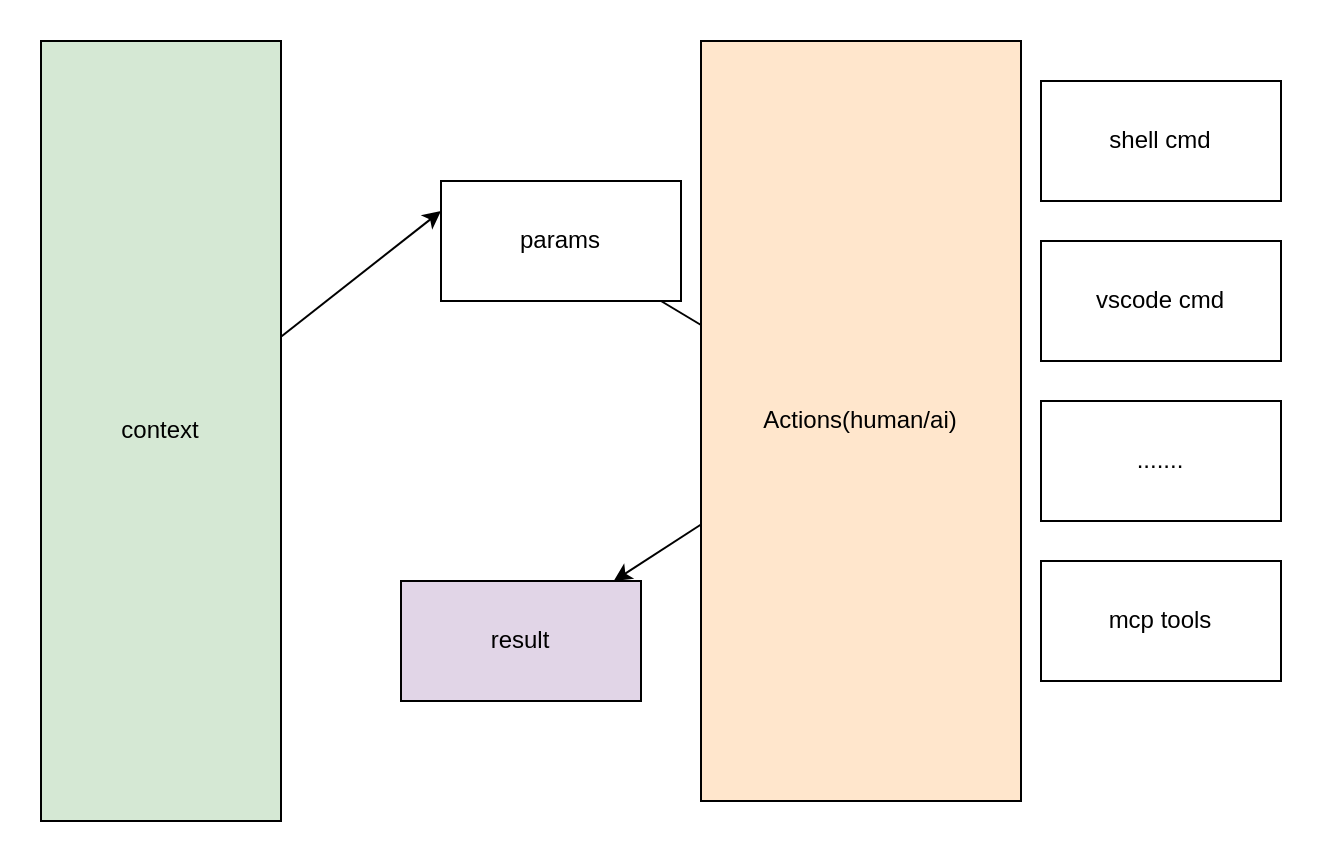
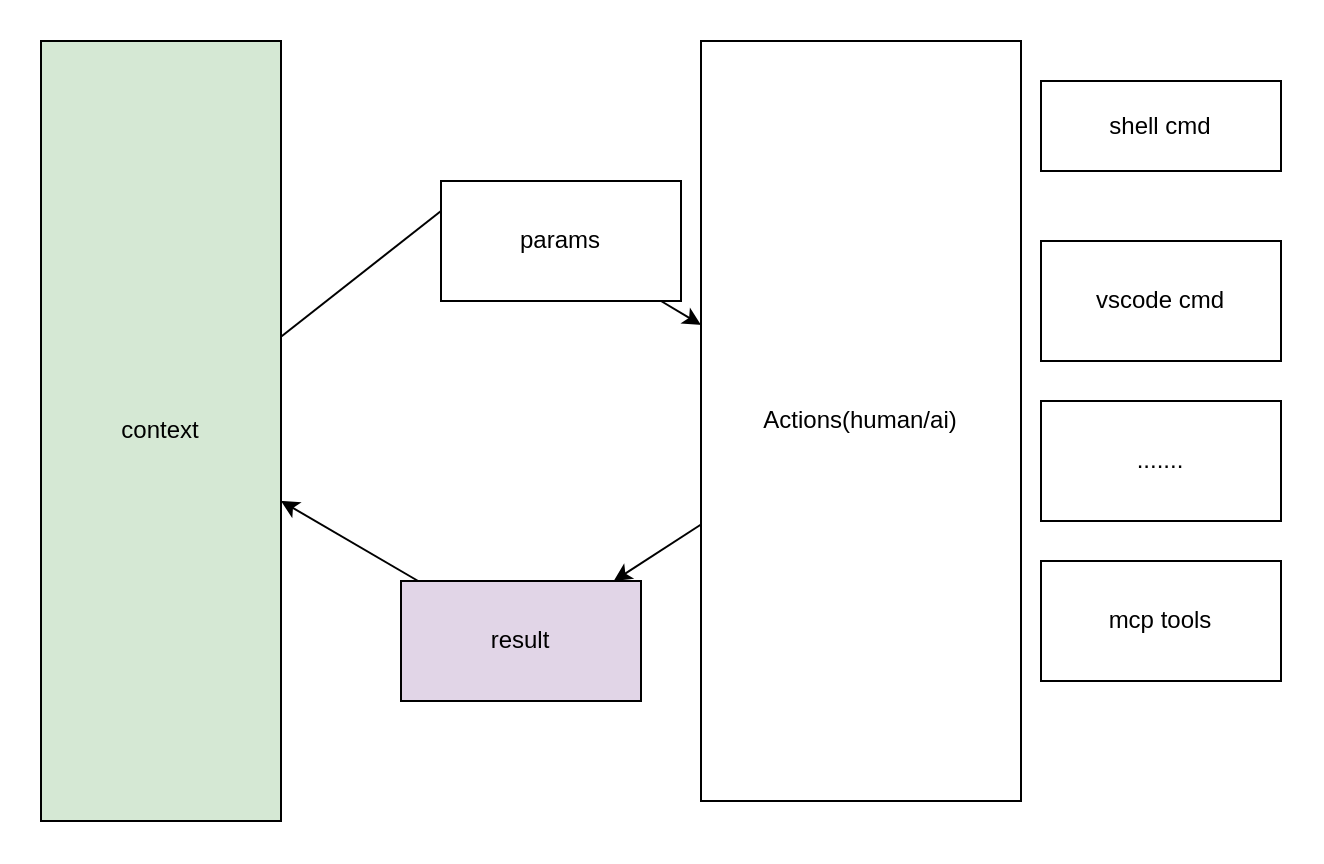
node "shell cmd": size 240x120 -> 240x90
edge "context" -> "params": arrowhead classic -> none
edge "params" -- "Actions(human/ai)": arrowhead none -> classic
node "Actions(human/ai)": fillcolor #ffe6cc -> #ffffff
edge "result" -> "context": added
